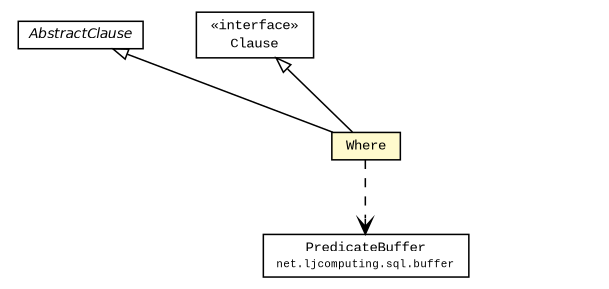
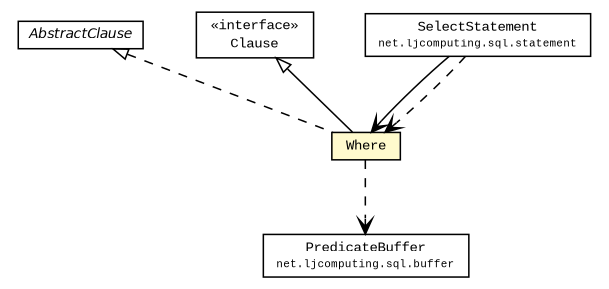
node "SelectStatement": added
edge "Where" -> "AbstractClause": style solid -> dashed
